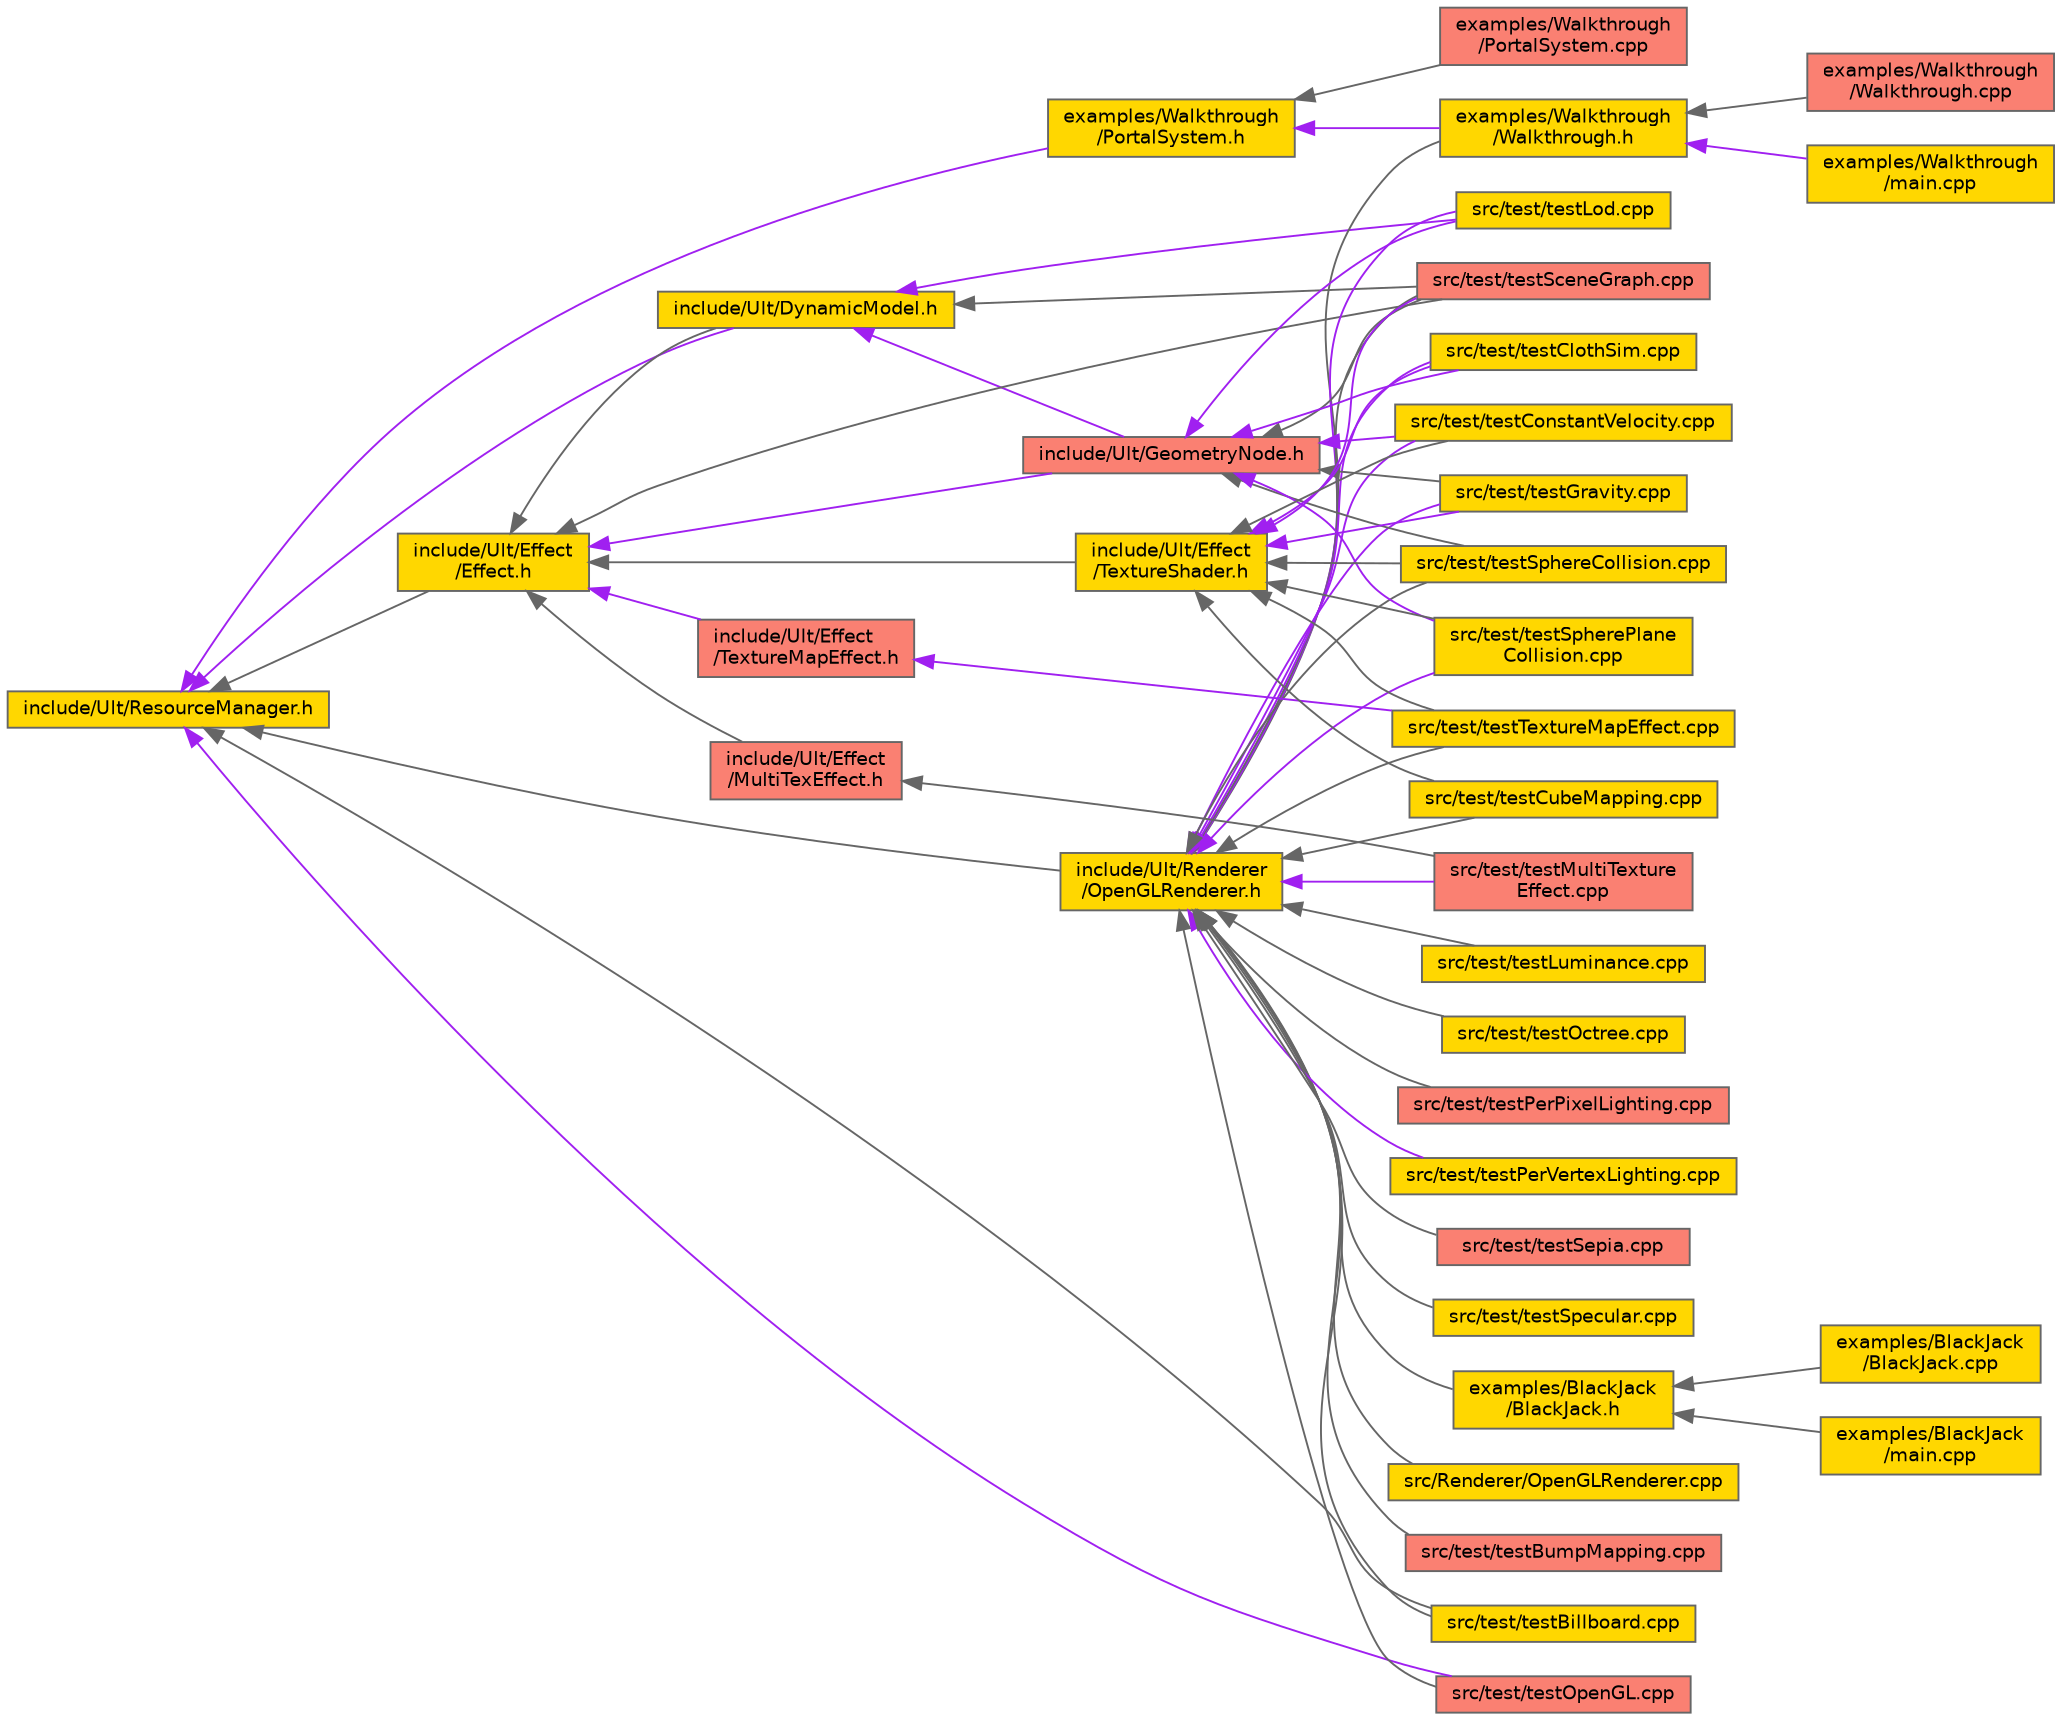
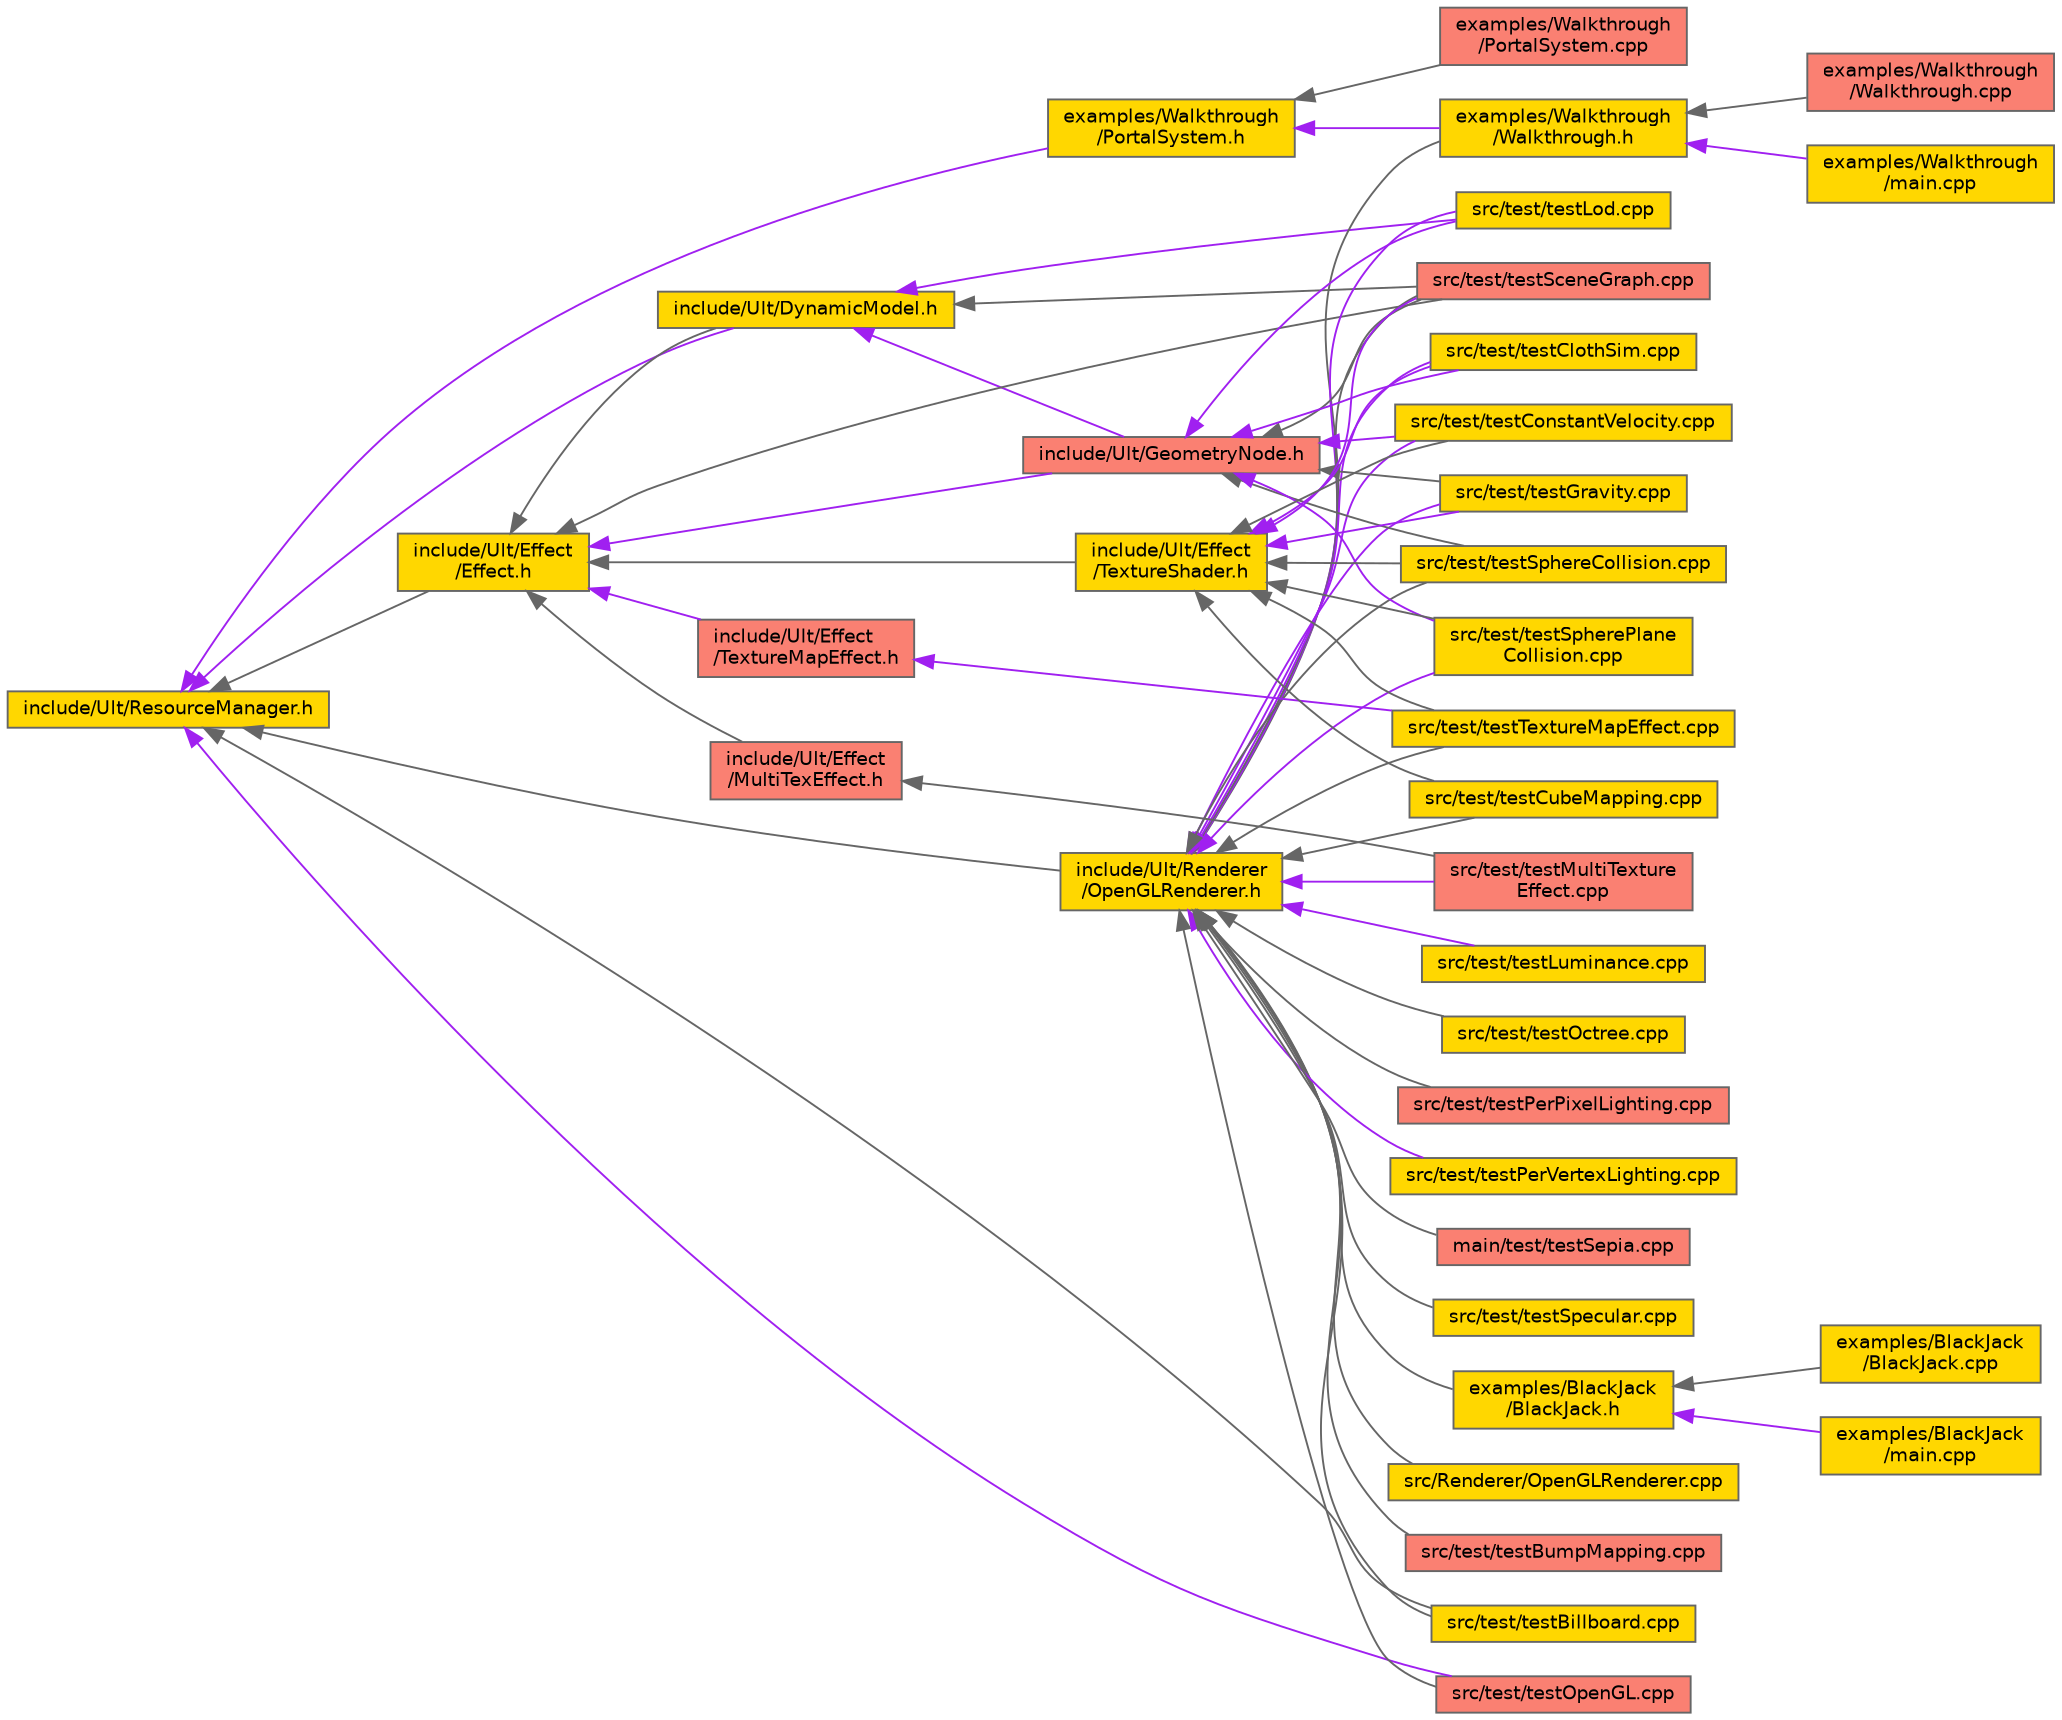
edge "src/test/testLuminance.cpp" -> "include/Ult/Renderer /OpenGLRenderer.h": color gray40 -> purple
node "src/test/testSepia.cpp": label "src/test/testSepia.cpp" -> "main/test/testSepia.cpp"
edge "examples/BlackJack /main.cpp" -> "examples/BlackJack /BlackJack.h": color gray40 -> purple
